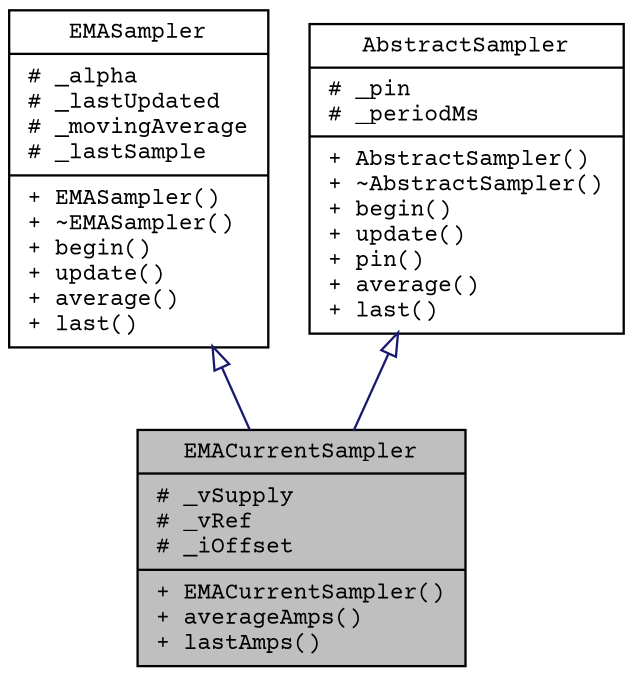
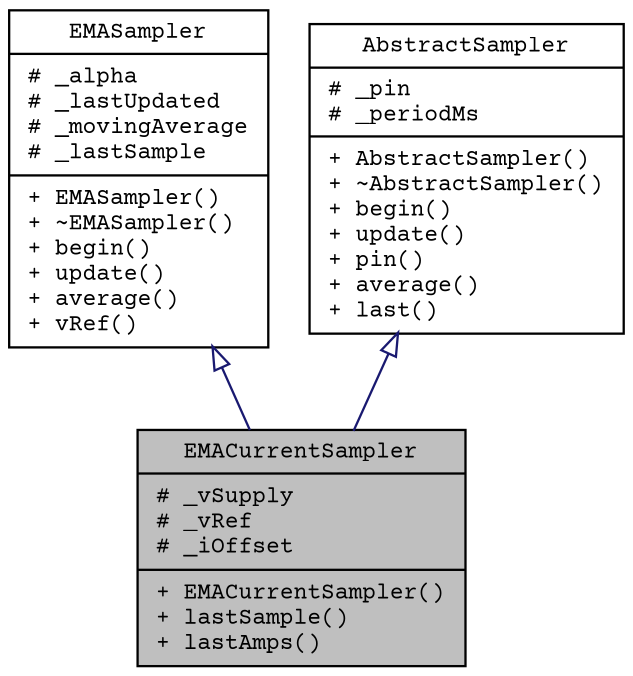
node "EMASampler": text "+ last()" -> "+ vRef()"
node "EMACurrentSampler": text "+ averageAmps()" -> "+ lastSample()"
